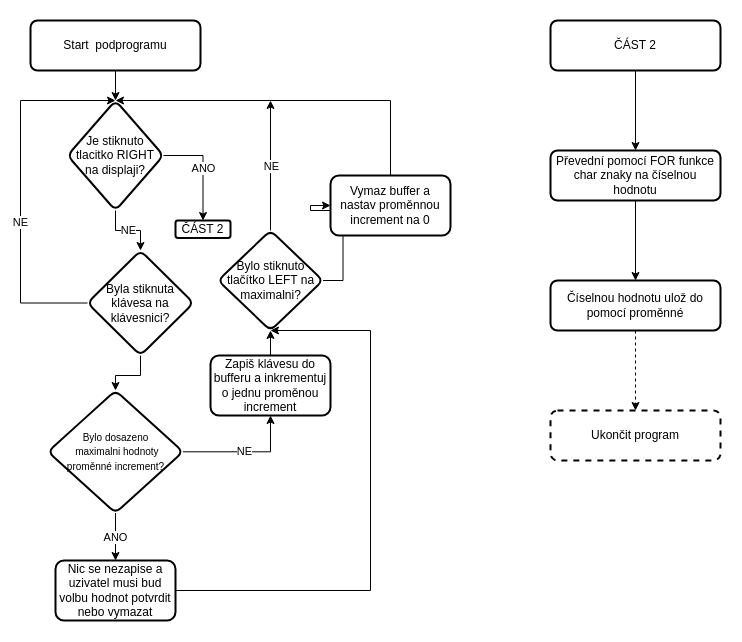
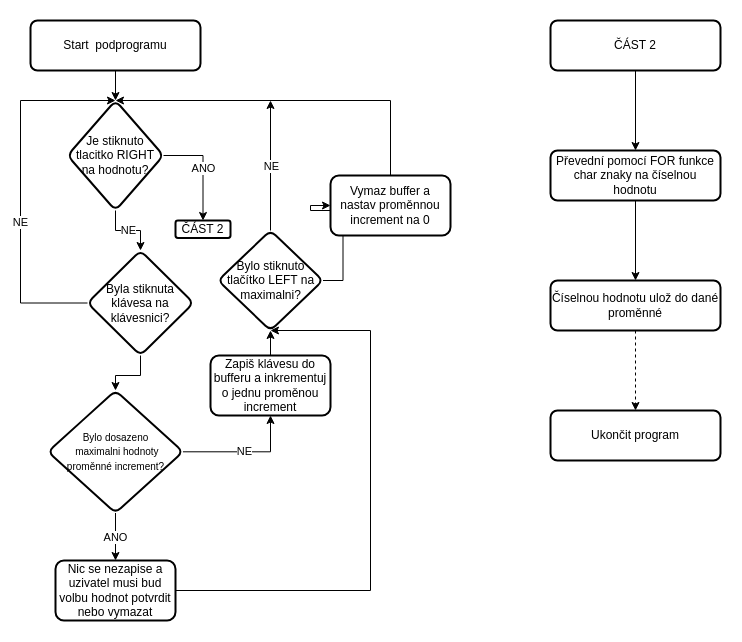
node "Je stiknuto tlacitko RIGHT na displaji?": label "Je stiknuto tlacitko RIGHT na displaji?" -> "Je stiknuto tlacitko RIGHT na hodnotu?"
node "Číselnou hodnotu ulož do pomocí proměnné": label "Číselnou hodnotu ulož do pomocí proměnné" -> "Číselnou hodnotu ulož do dané proměnné"
node "Ukončit program": style dashed -> solid
